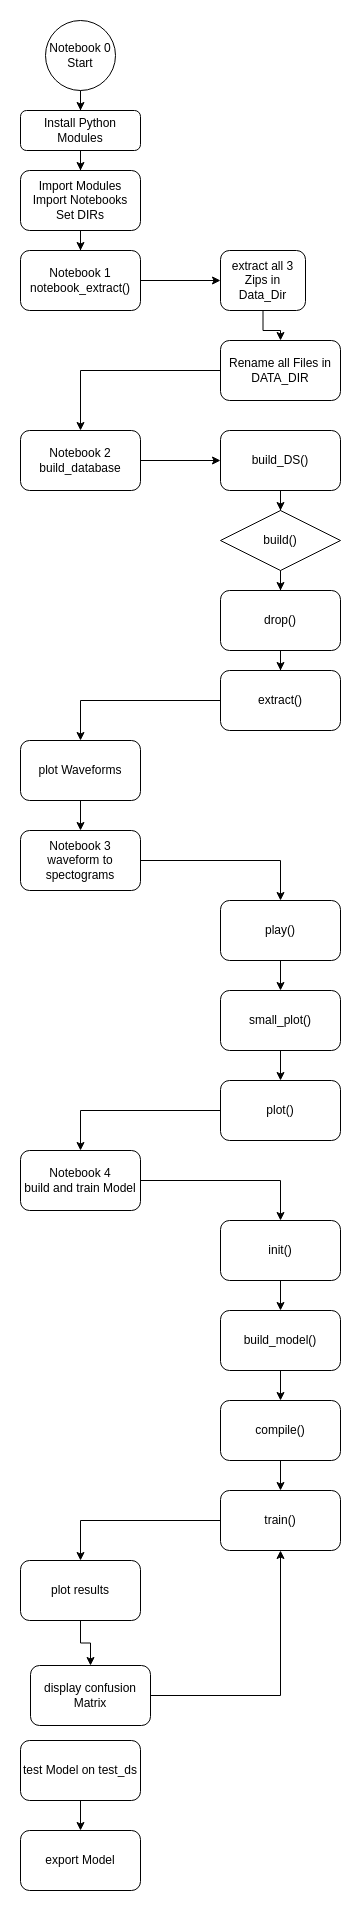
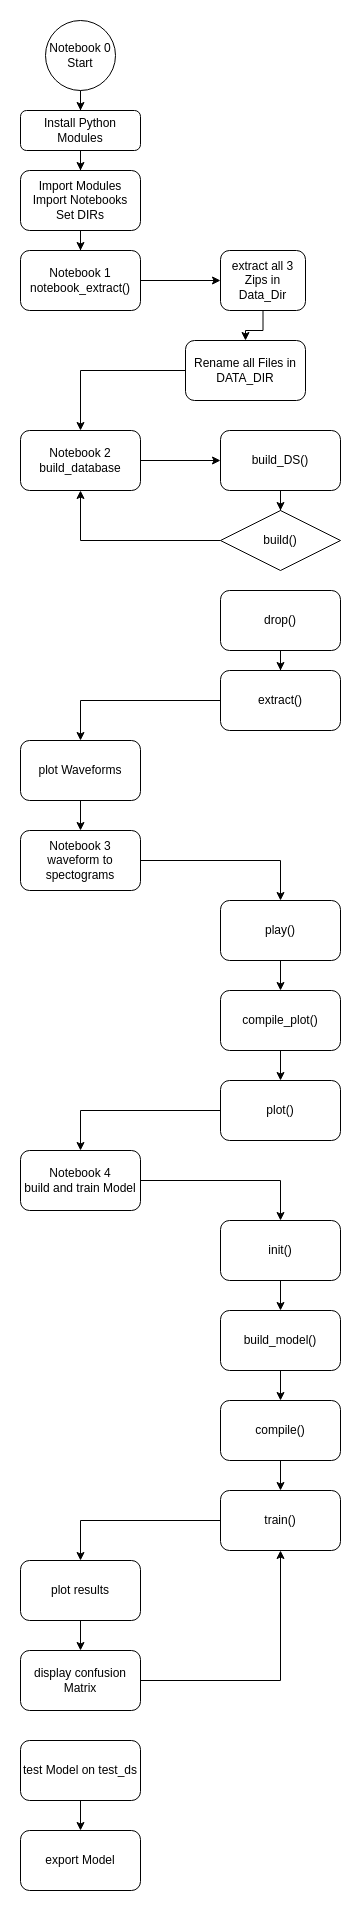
node "Rename all Files in DATA_DIR": moved (281, 371) -> (246, 371)
edge "build()" -> "drop()": now "build()" -> "Notebook 2 build_database"
node "small_plot()": label "small_plot()" -> "compile_plot()"
node "display confusion Matrix": moved (91, 1696) -> (81, 1681)
